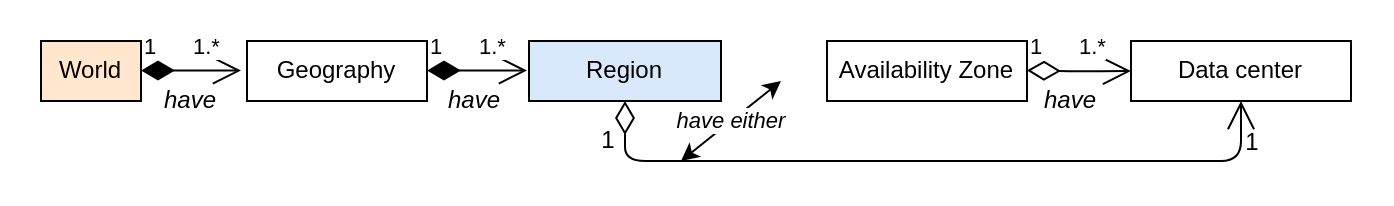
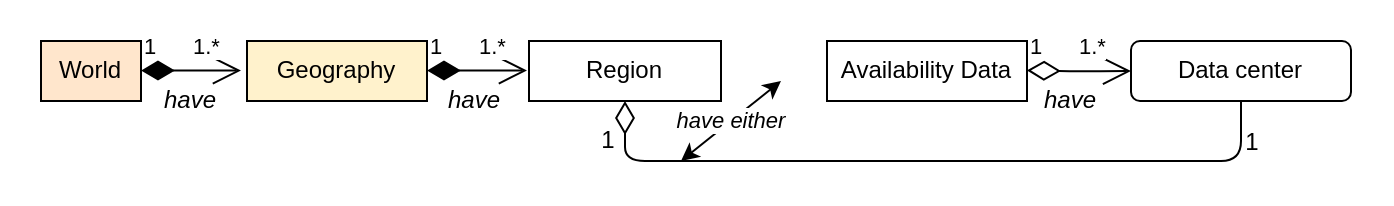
node "Geography": fillcolor #ffffff -> #fff2cc
node "Region": fillcolor #dae8fc -> #ffffff
node "Availability Zone": label "Availability Zone" -> "Availability Data"
node "Data center": shape rectangle -> rounded rectangle
edge "Region" -- "Data center": arrowhead open -> none
